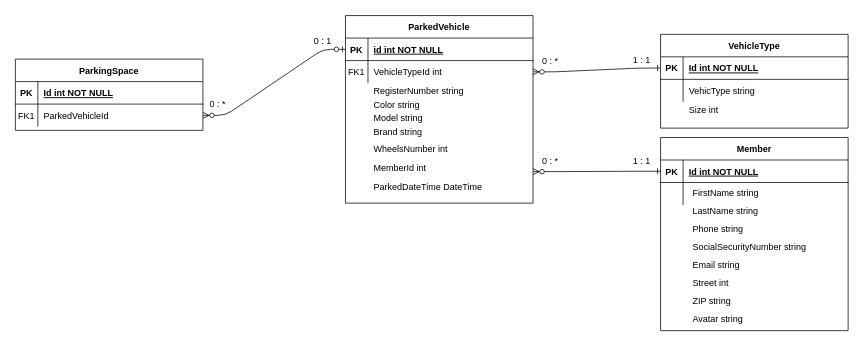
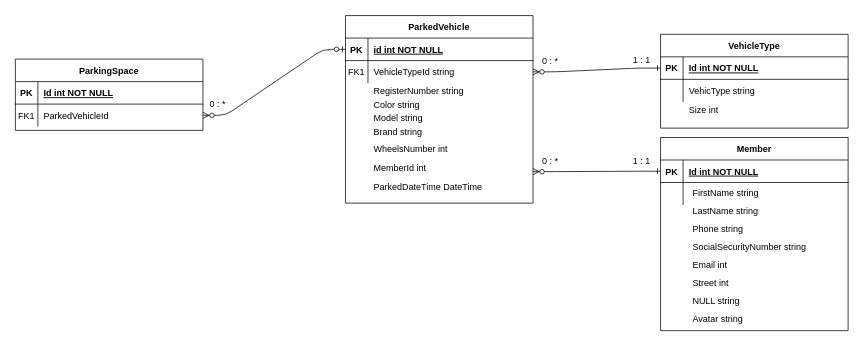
node "0 : 1": removed
node "VehicleTypeId int": label "VehicleTypeId int" -> "VehicleTypeId string"
node "Email string": label "Email string" -> "Email int"
node "ZIP string": label "ZIP string" -> "NULL string"
